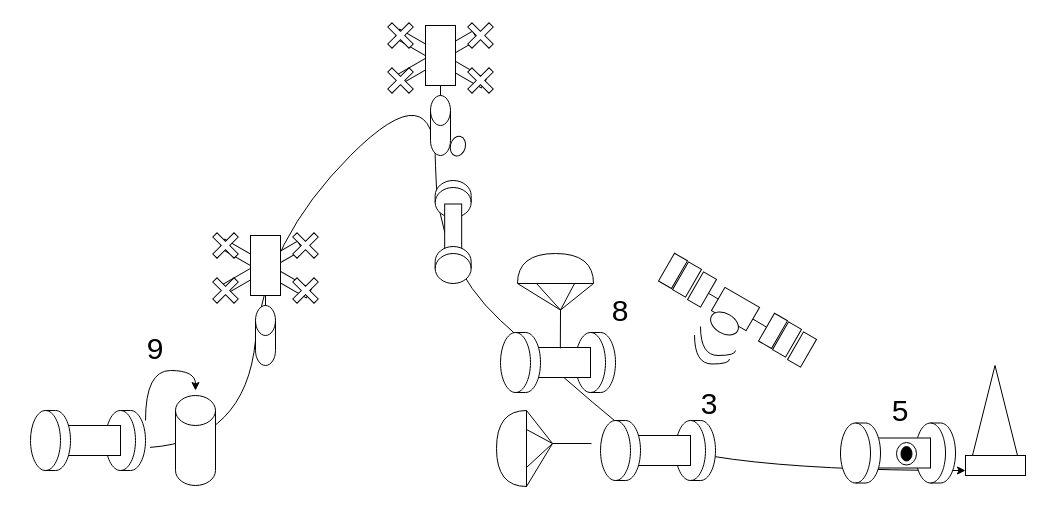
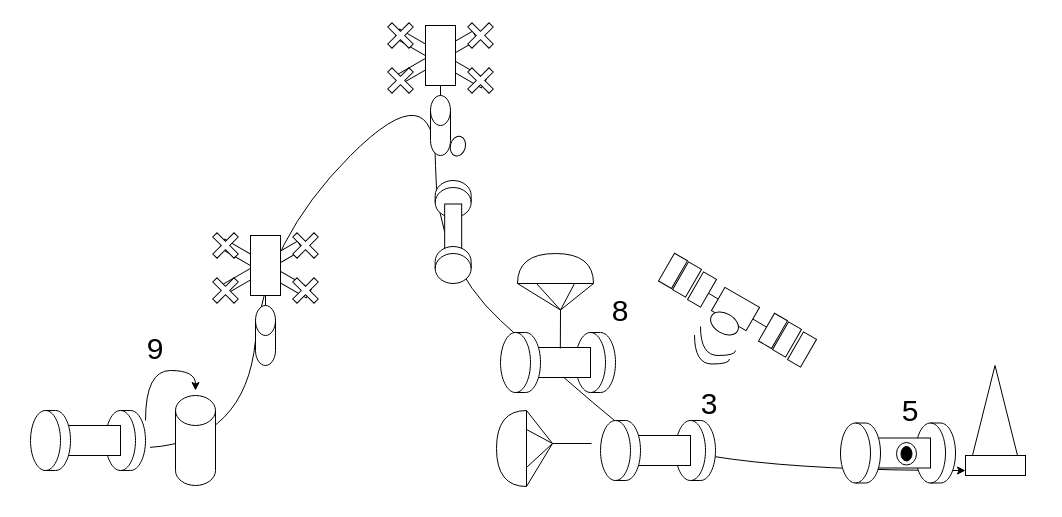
node "5": moved (901, 411) -> (911, 411)
